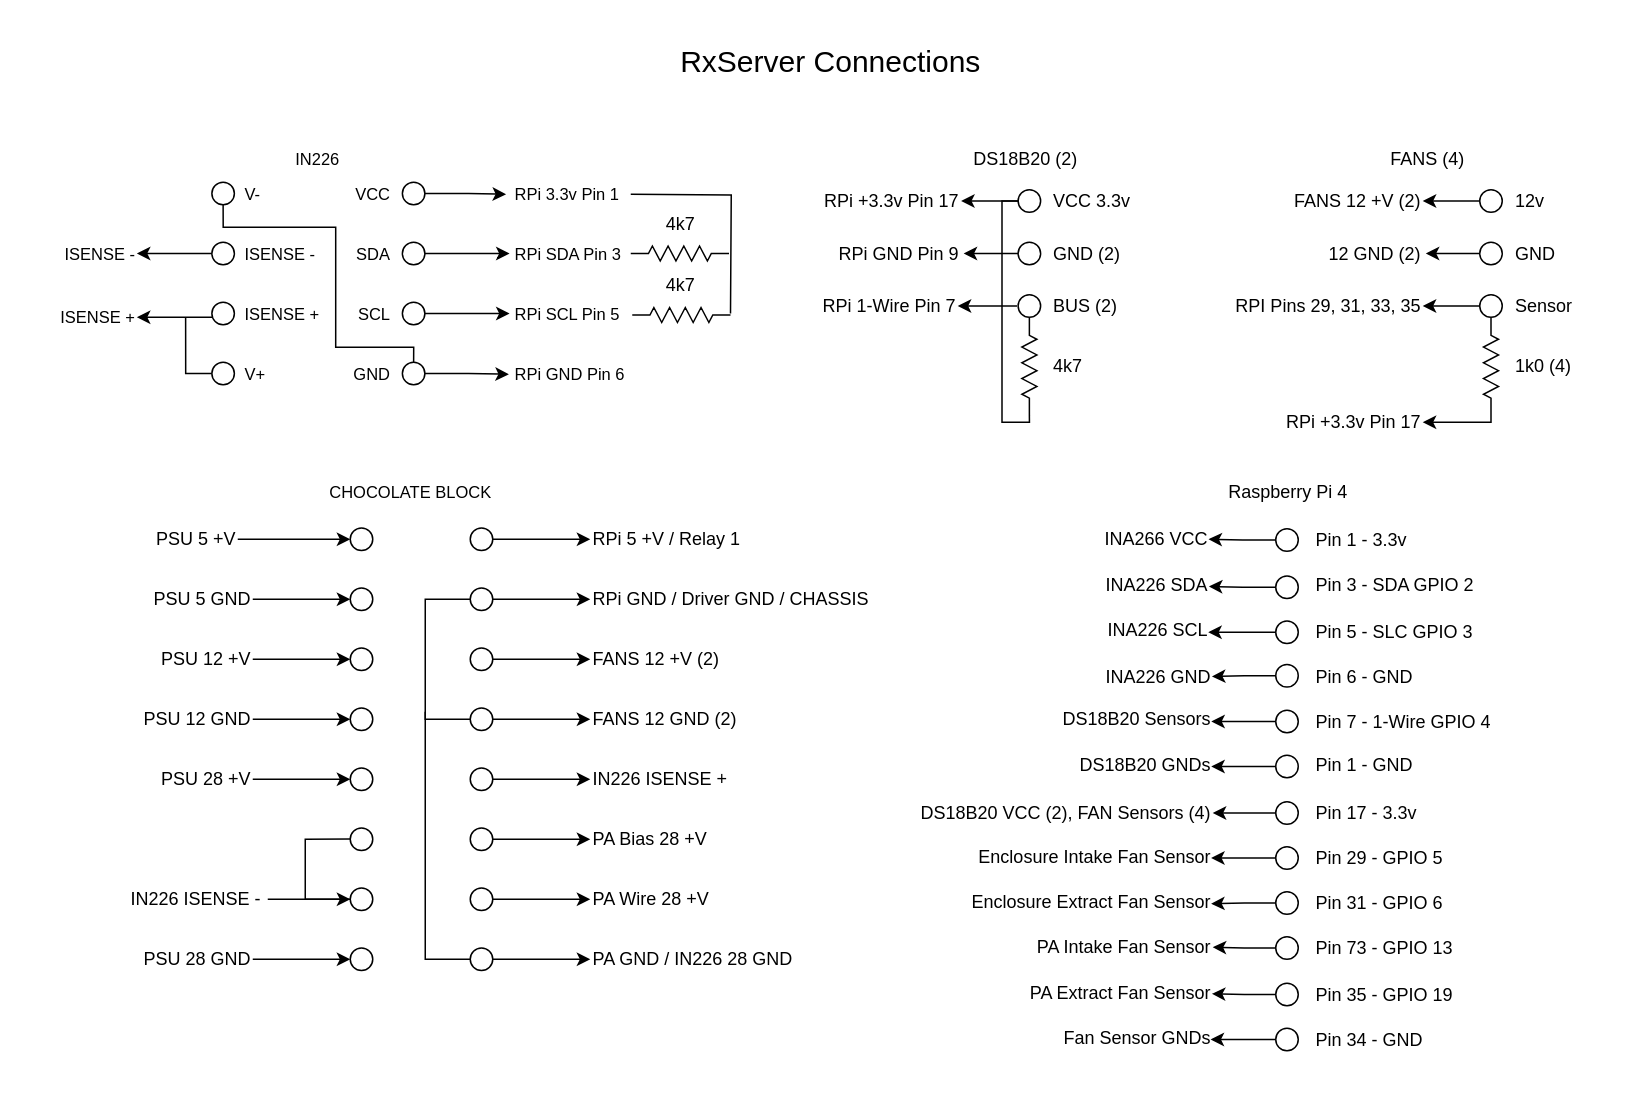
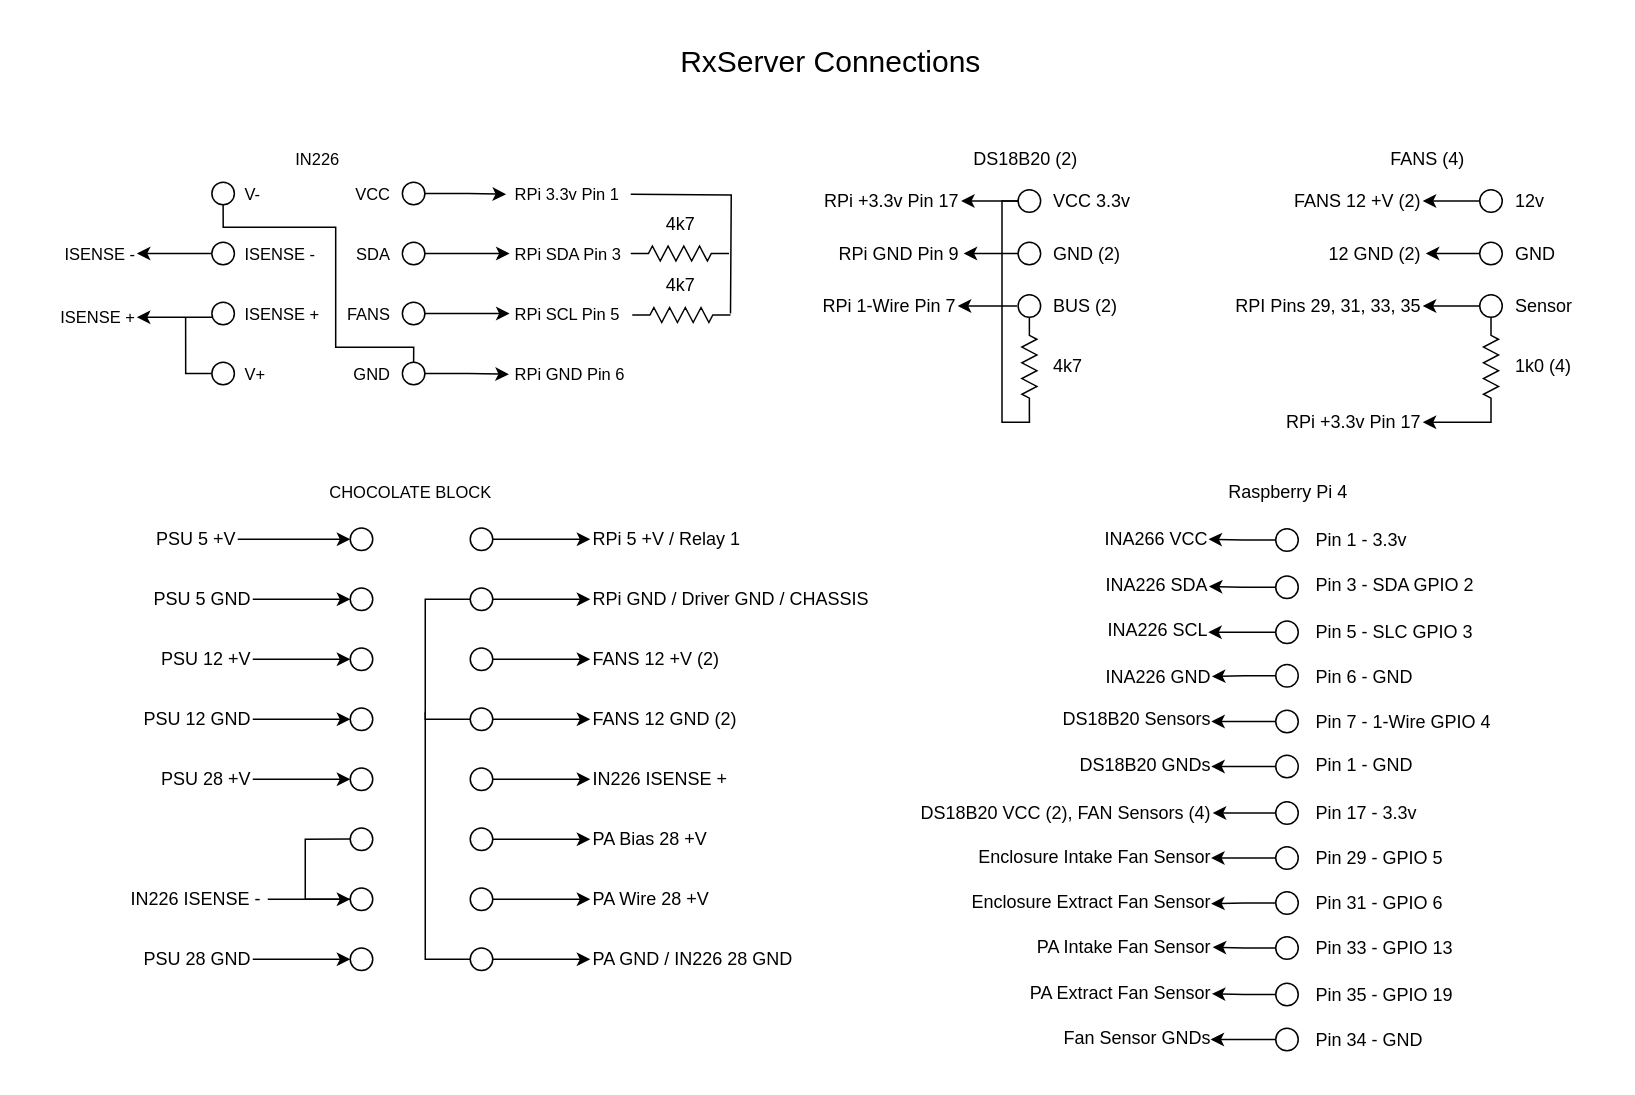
node "SCL": label "SCL" -> "FANS"
node "Pin 73 - GPIO 13": label "Pin 73 - GPIO 13" -> "Pin 33 - GPIO 13"
